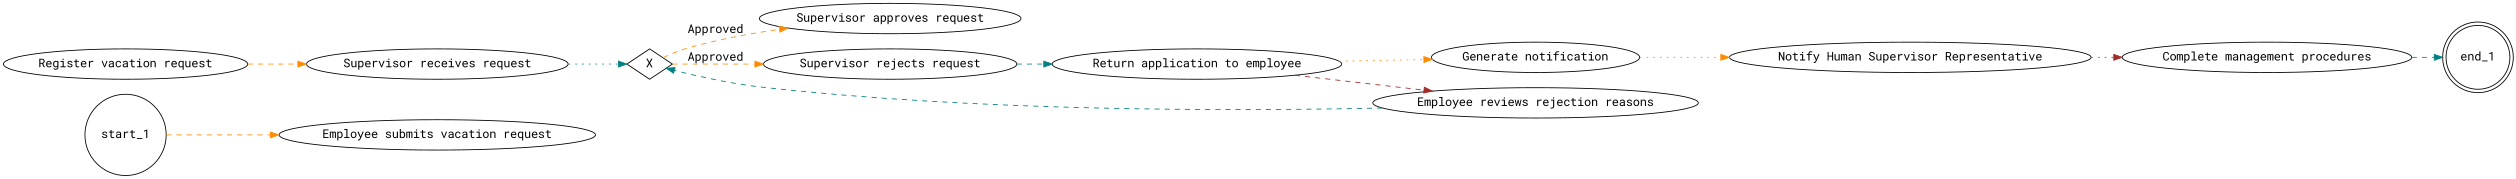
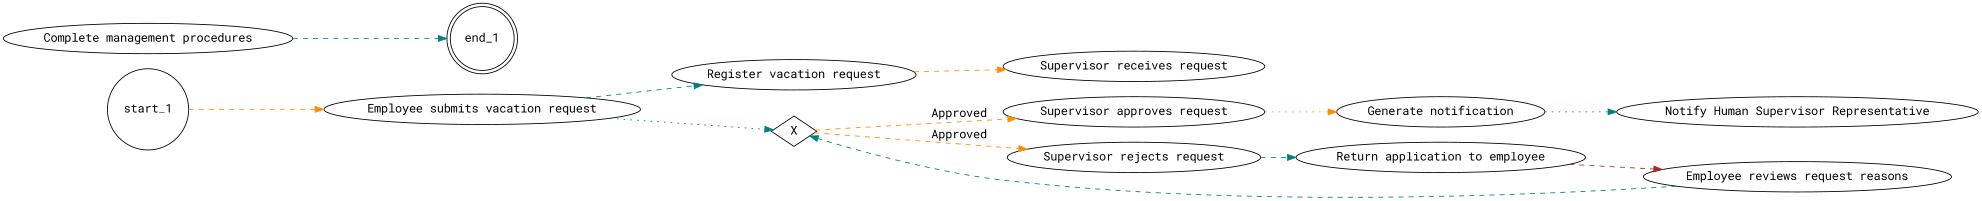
edge "Generate notification" -> "Notify Human Supervisor Representative": color darkorange -> teal
edge "Notify Human Supervisor Representative" -> "Complete management procedures": removed
edge "Return application to employee" -> "Generate notification": now "Supervisor approves request" -> "Generate notification"
edge "Supervisor receives request" -> "X": now "Employee submits vacation request" -> "X"
edge "Employee submits vacation request" -> "Register vacation request": added
node "Employee reviews rejection reasons": label "Employee reviews rejection reasons" -> "Employee reviews request reasons"
